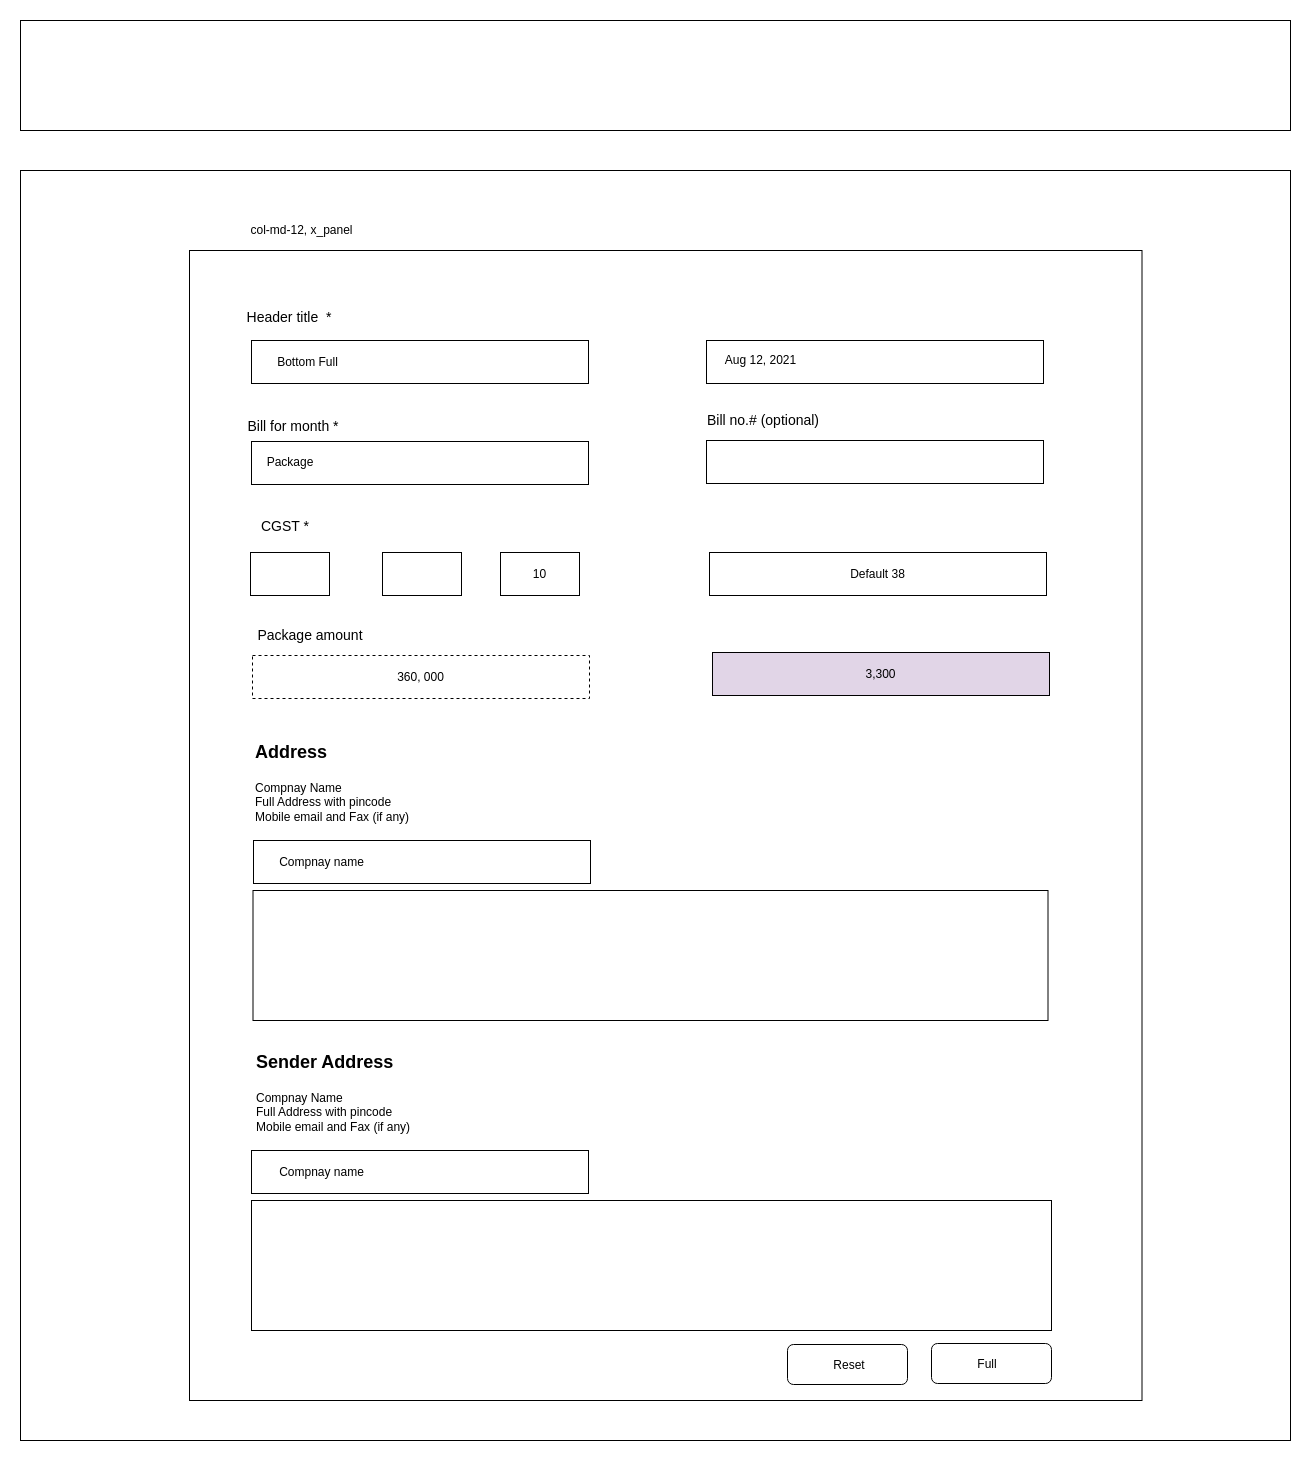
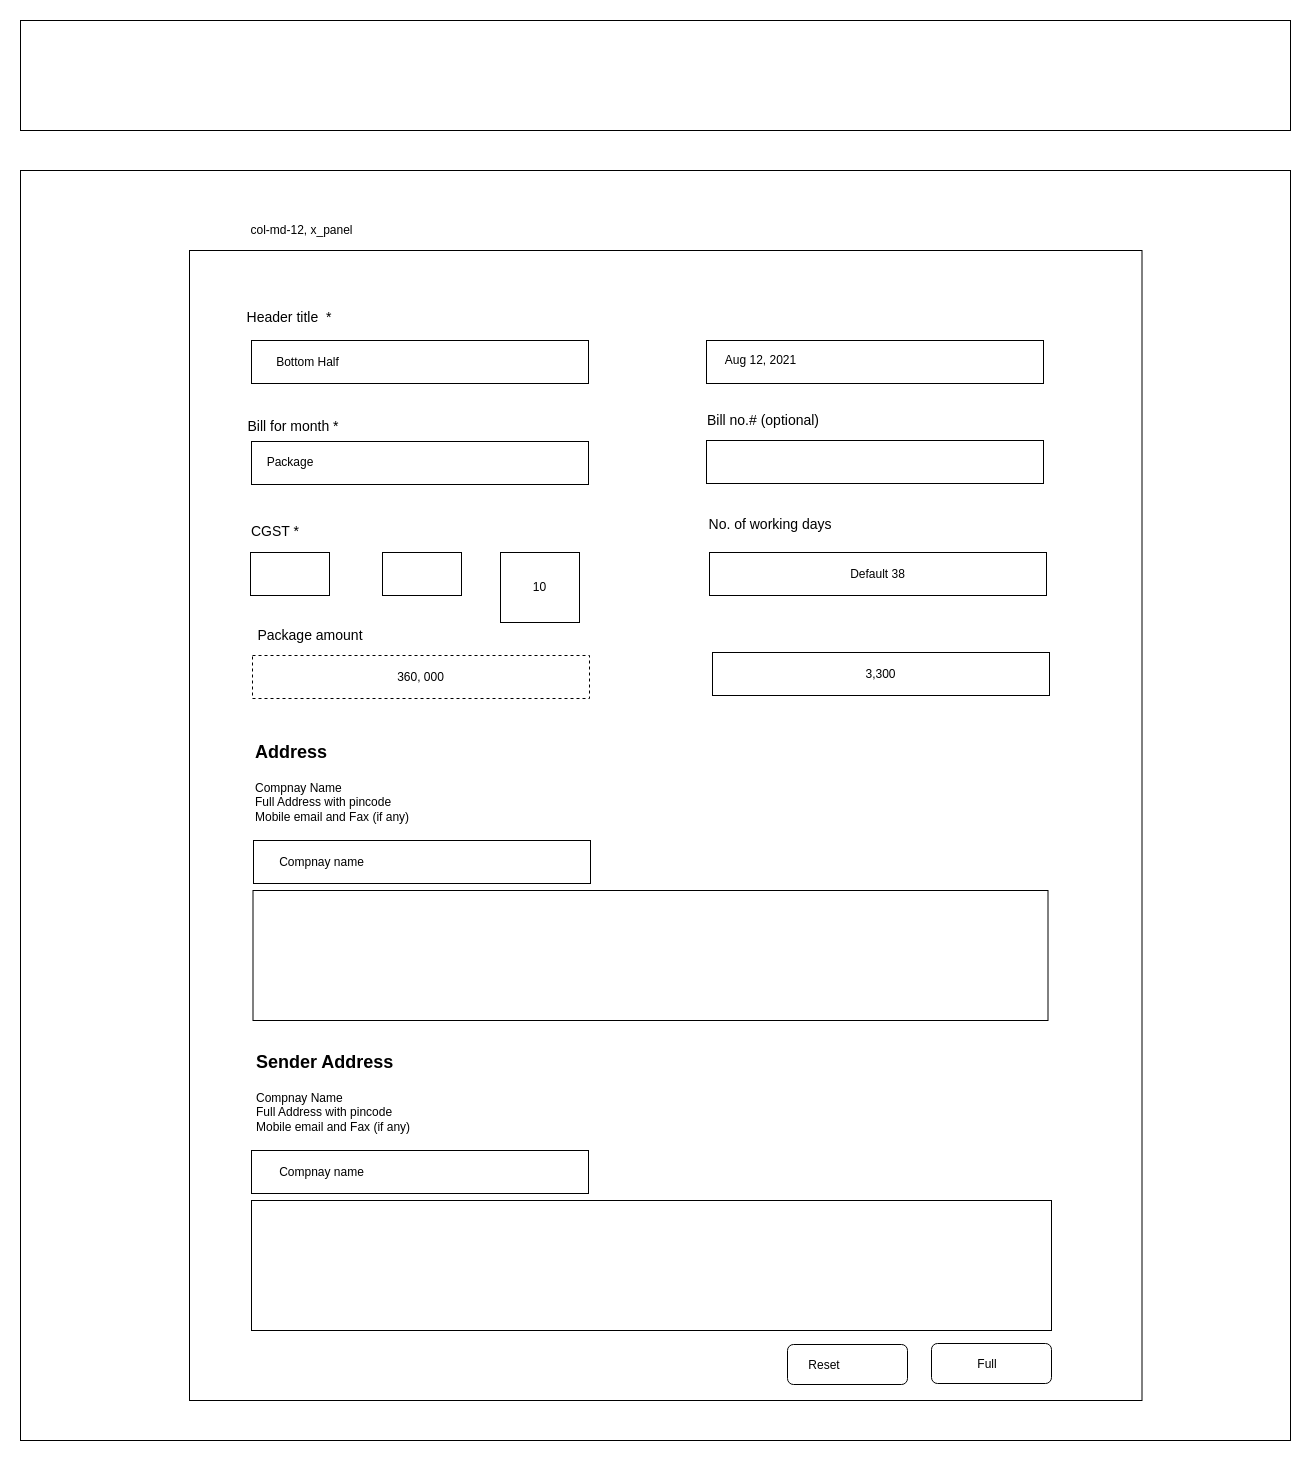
node "Bottom Full": label "Bottom Full" -> "Bottom Half"
node "No. of working days": added
node "CGST *": moved (285, 527) -> (275, 532)
node "10": size 79x43 -> 79x70
node "3,300": fillcolor #e1d5e7 -> #ffffff
node "Reset": moved (850, 1366) -> (825, 1366)
